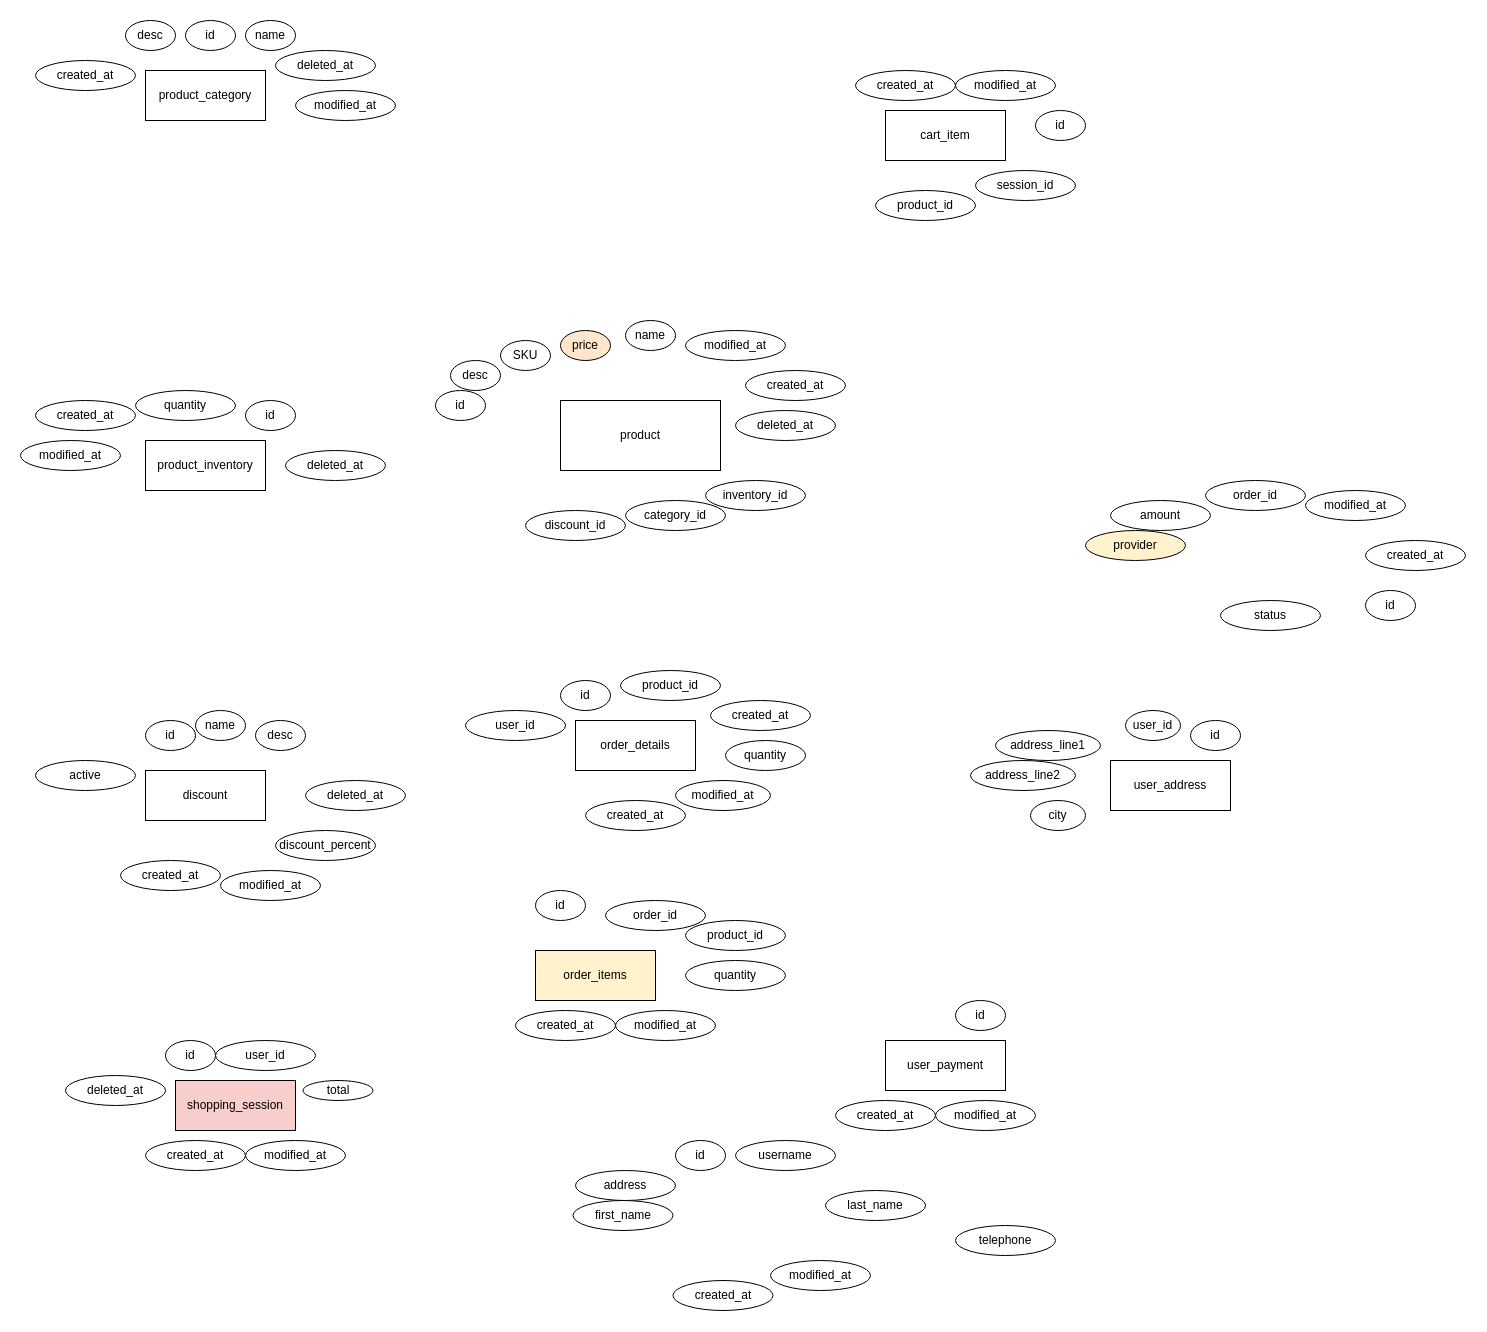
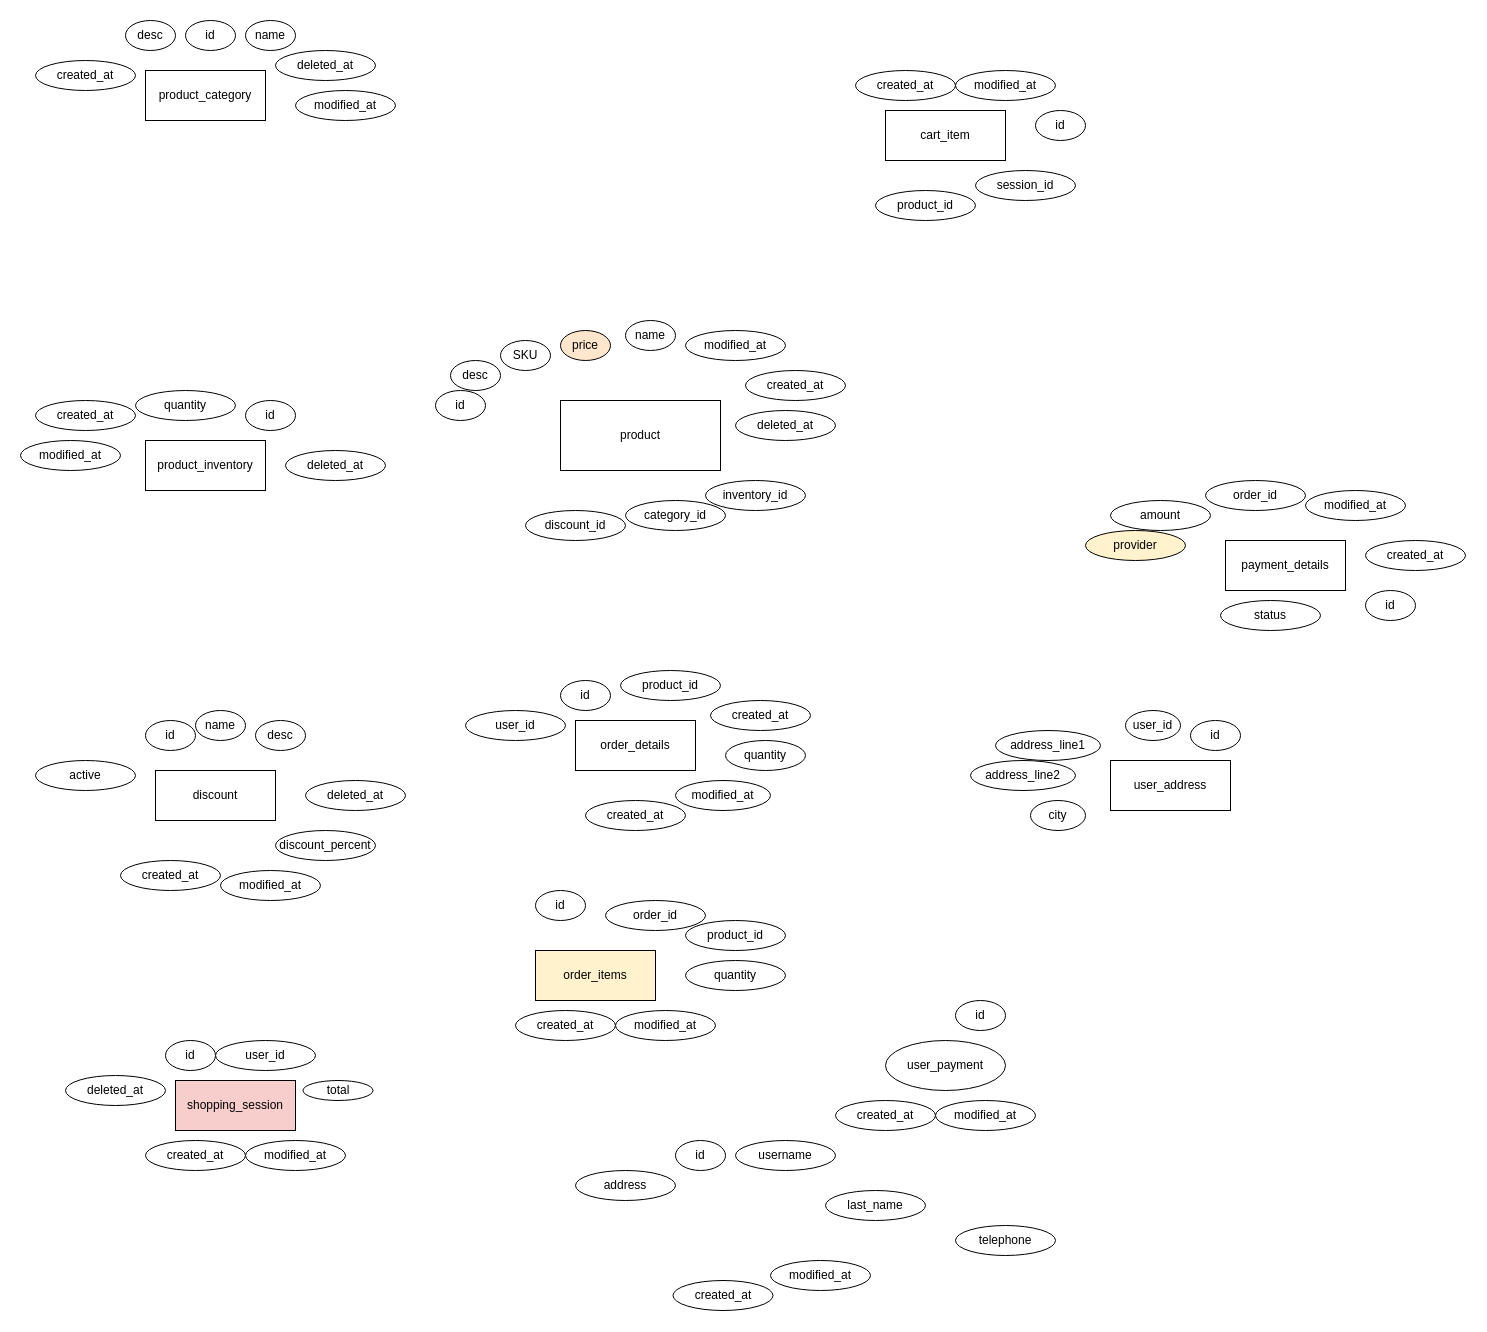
node "payment_details": added
node "discount": moved (206, 796) -> (216, 796)
node "user_payment": shape rectangle -> ellipse
node "first_name": removed
